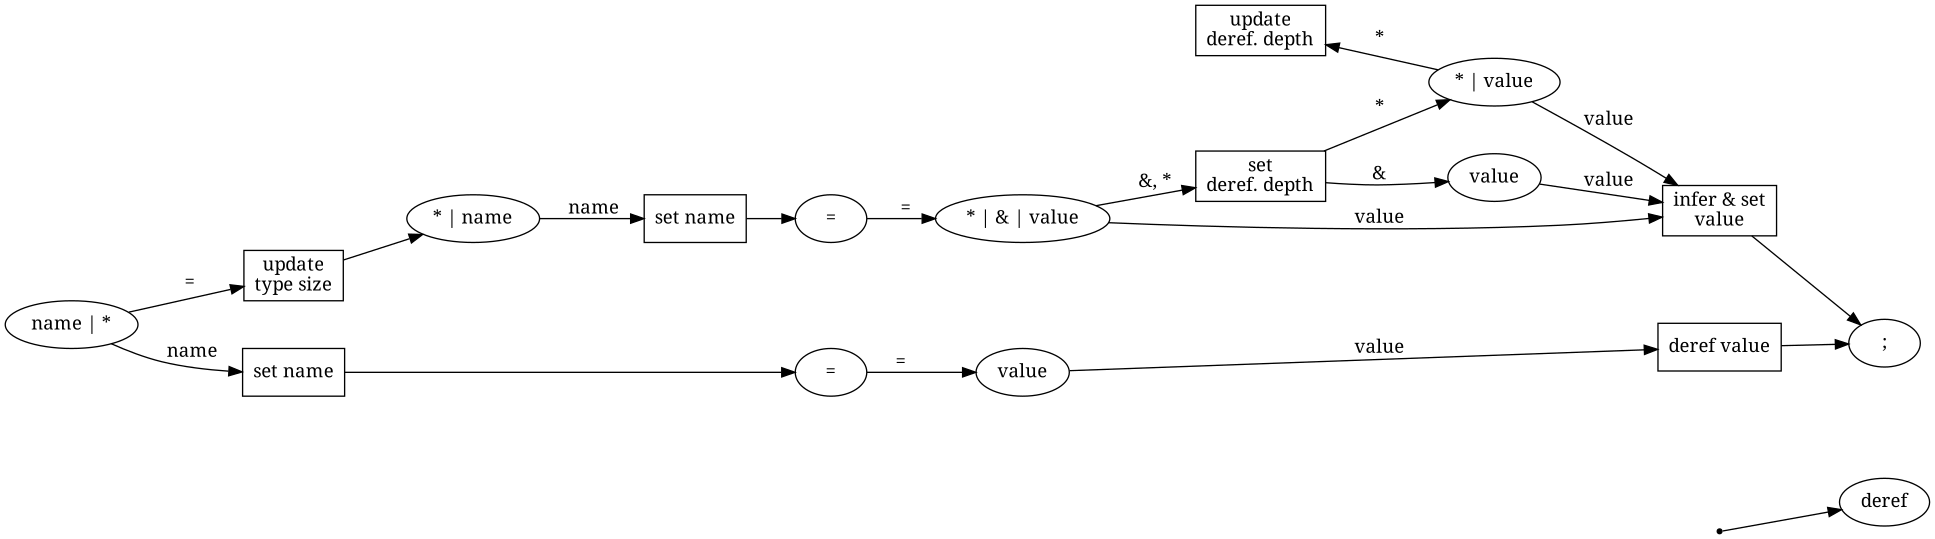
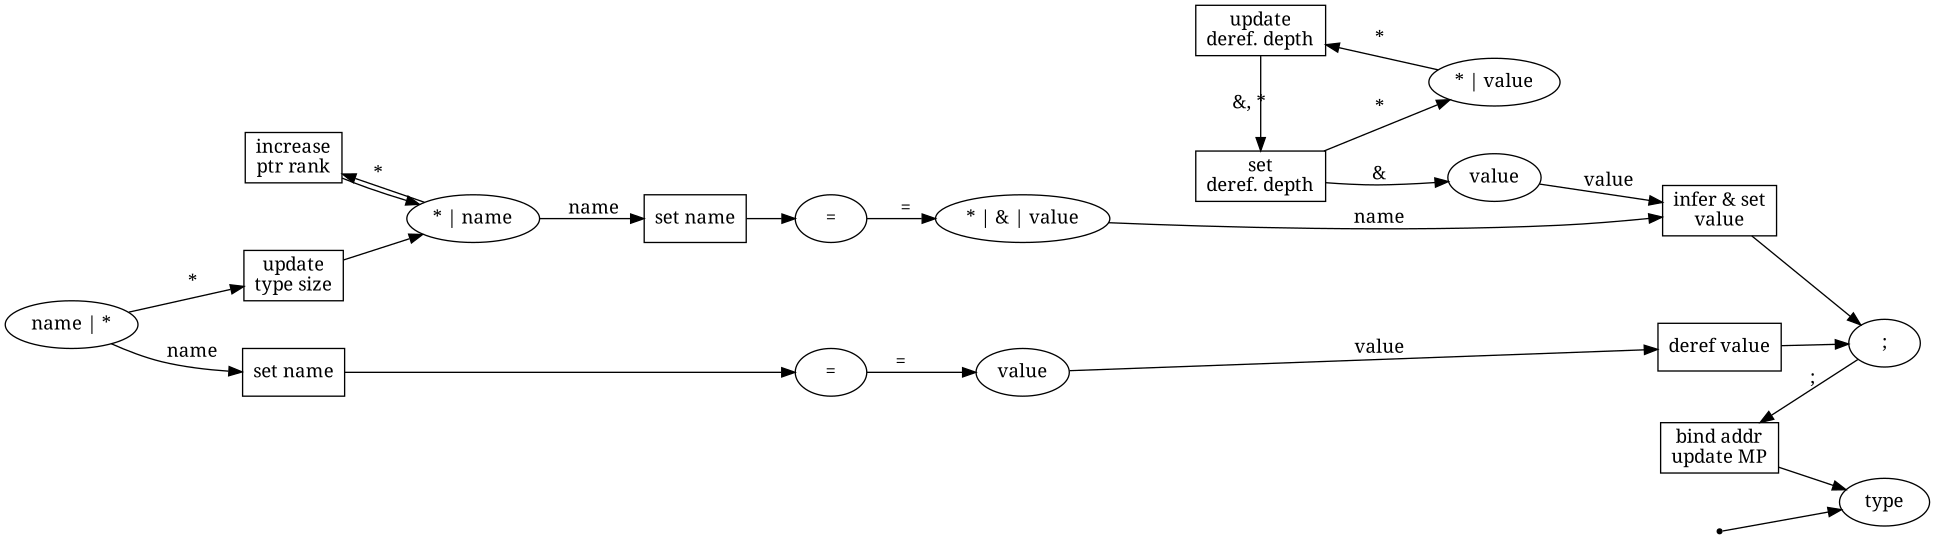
edge "* | value" -> "infer & set value": removed, label "value"
node "increase ptr rank": added
edge "* | & | value" -> "set deref. depth": now "update deref. depth" -> "set deref. depth"
edge "* | & | value" -> "infer & set value": label " value" -> " name"
edge "name | *" -> "update type size": label " = " -> " *"
node "bind addr update MP": added
node "deref": label "deref" -> "type"
